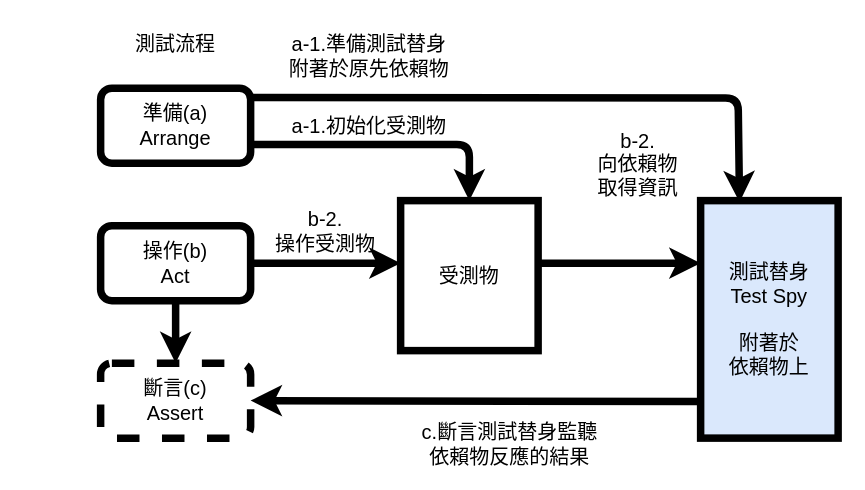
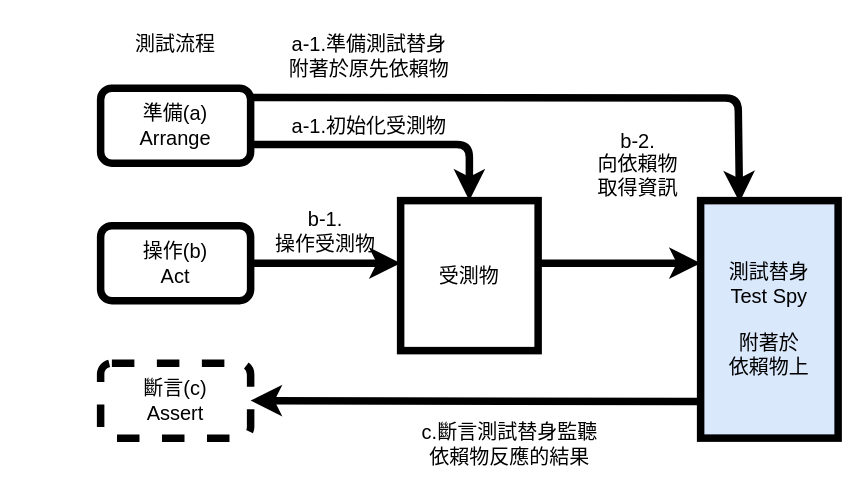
node "b-2. 操作受測物": label "b-2. 操作受測物" -> "b-1. 操作受測物"
edge "操作(b) Act" -> "斷言(c) Assert": removed
